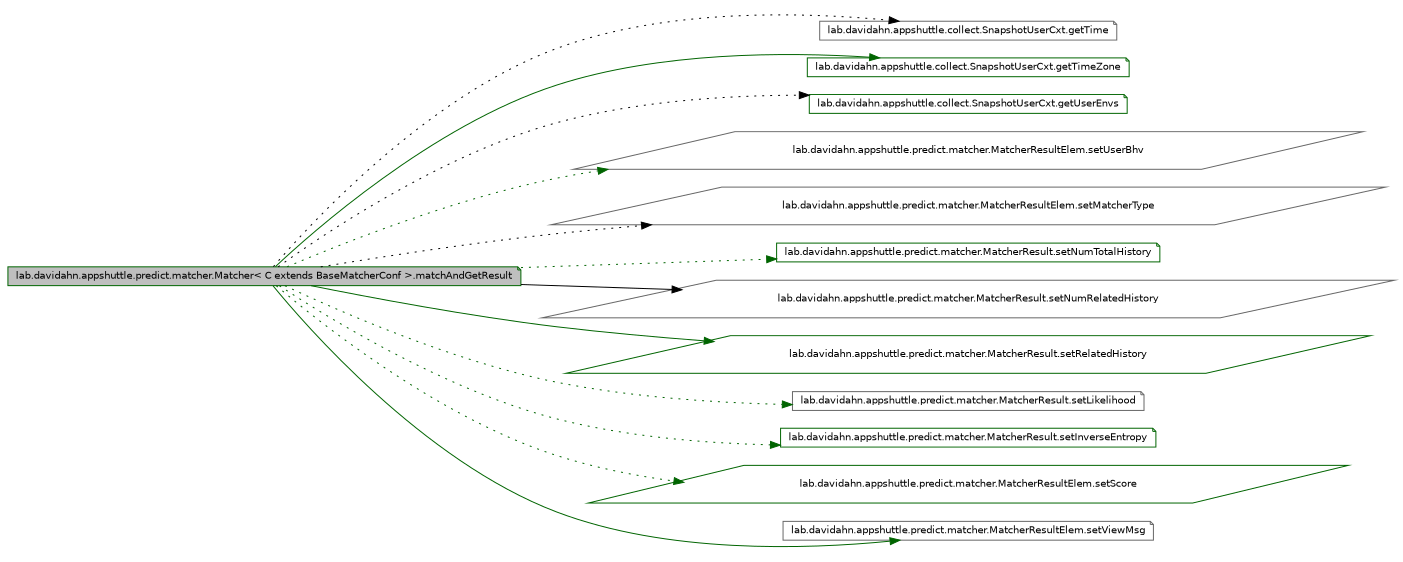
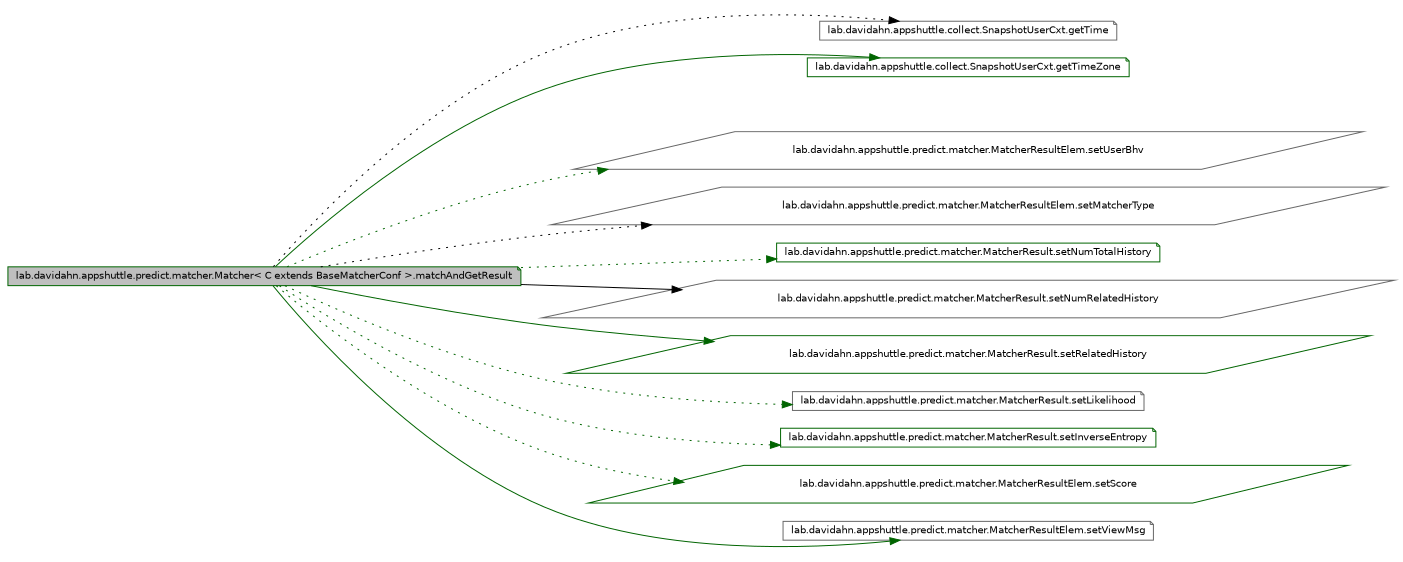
node "lab.davidahn.appshuttle.collect.SnapshotUserCxt.getUserEnvs": removed
